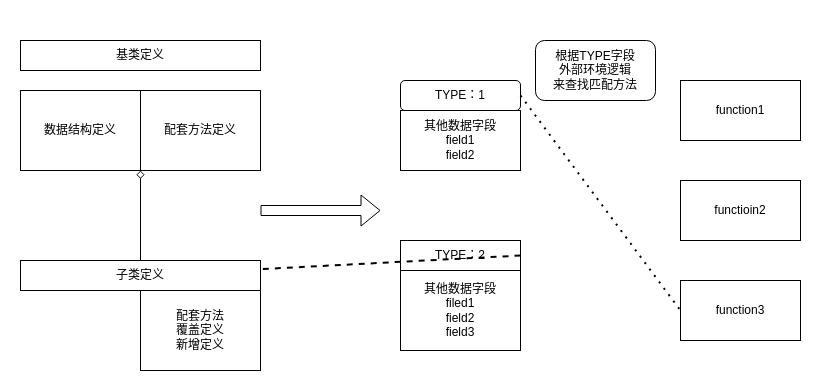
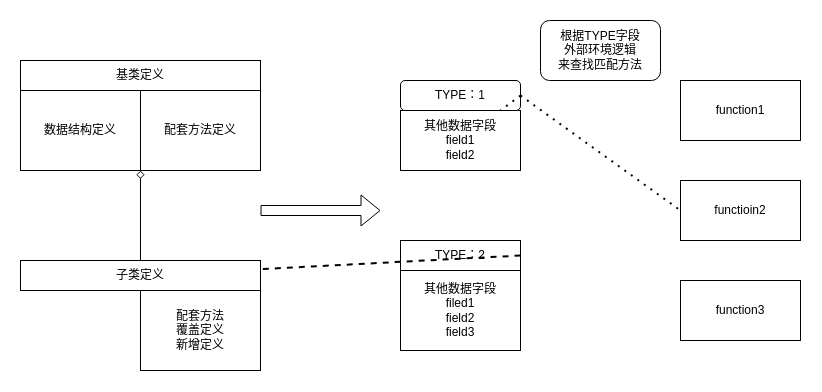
node "基类定义": moved (141, 56) -> (141, 76)
node "根据TYPE字段 外部环境逻辑 来查找匹配方法": moved (596, 71) -> (601, 51)
edge "TYPE：1" -- "functioin2": added
edge "TYPE：1" -- "function3": now "TYPE：1" -- "其他数据字段 field1 field2"
